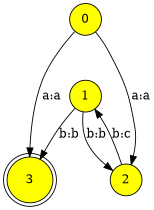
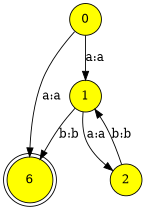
edge "0" -> "2": now "0" -> "1"
edge "1" -> "2": label "b:b" -> "a:a"
edge "2" -> "1": label "b:c" -> "b:b"
node "3": label "3" -> "6"
